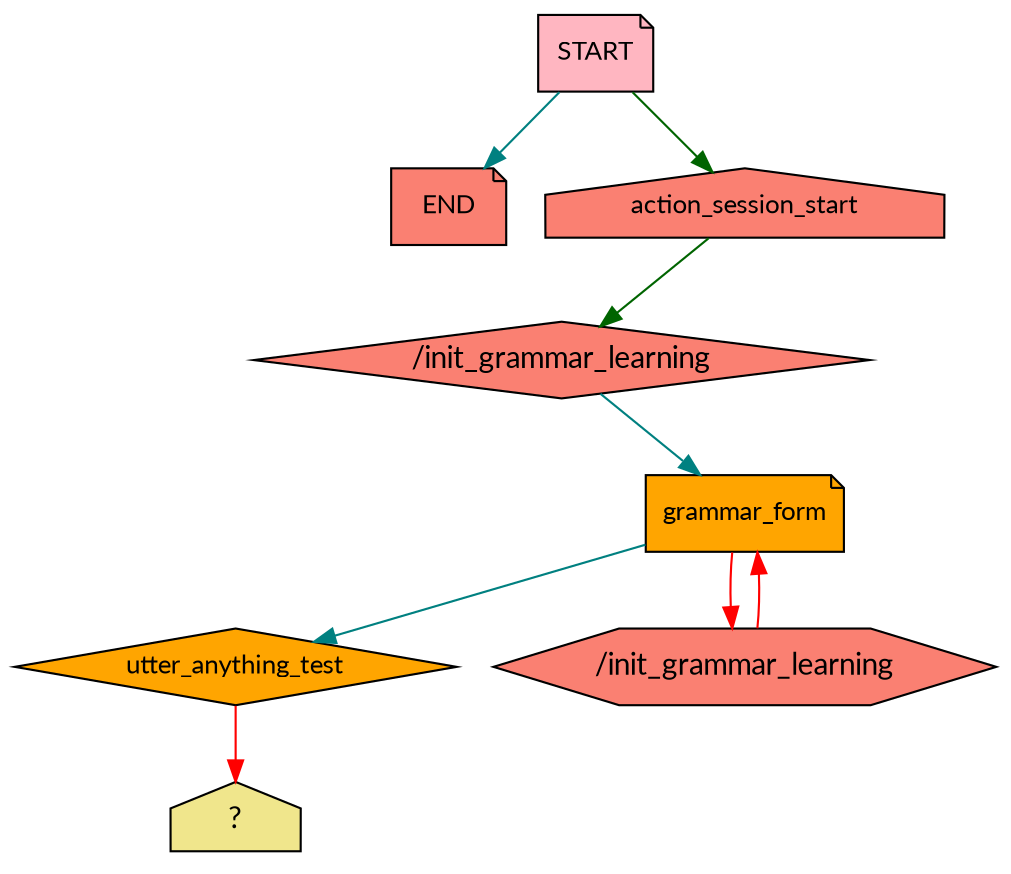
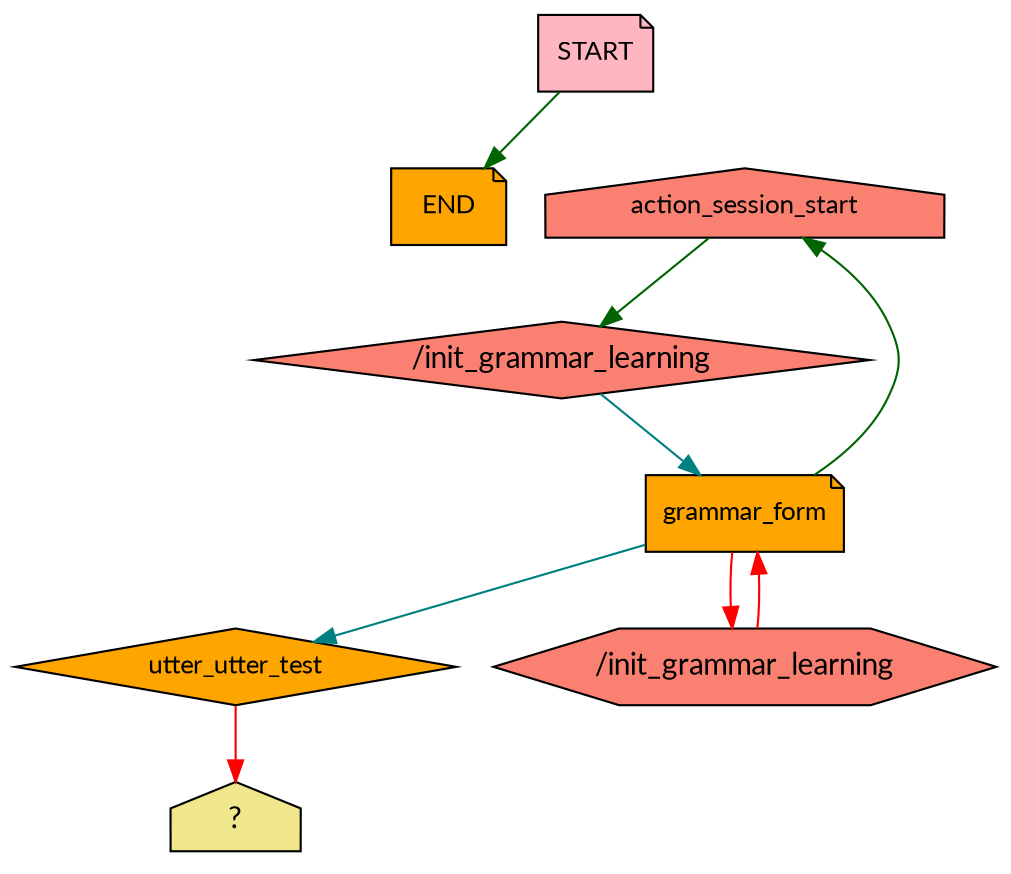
edge "START" -> "END": color teal -> darkgreen
edge "START" -> "action_session_start": now "grammar_form" -> "action_session_start"
node "END": fillcolor salmon -> orange
node "utter_anything_test": label "utter_anything_test" -> "utter_utter_test"
